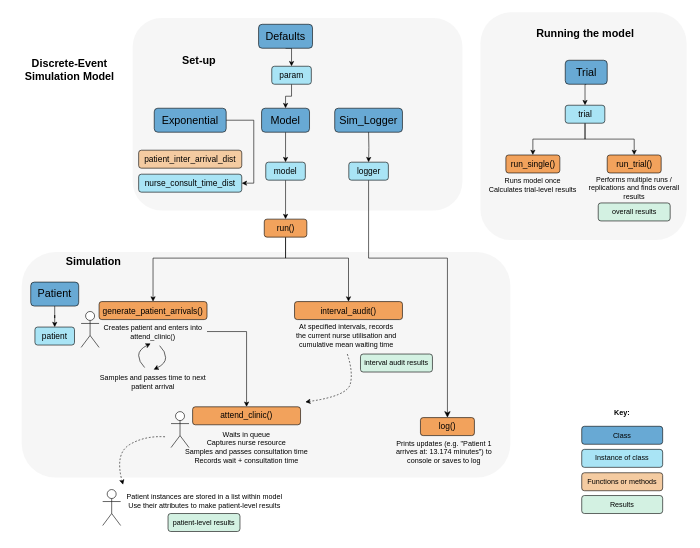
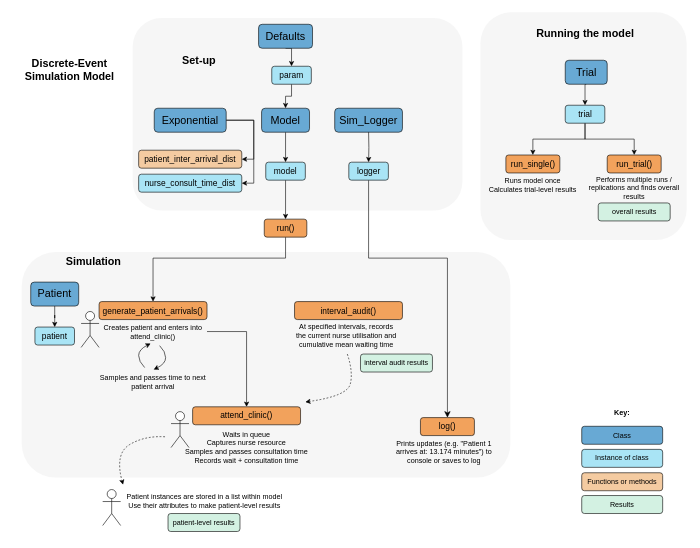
edge "Exponential" -> "patient_inter_arrival_dist": added
edge "run()" -> "interval_audit()": removed
